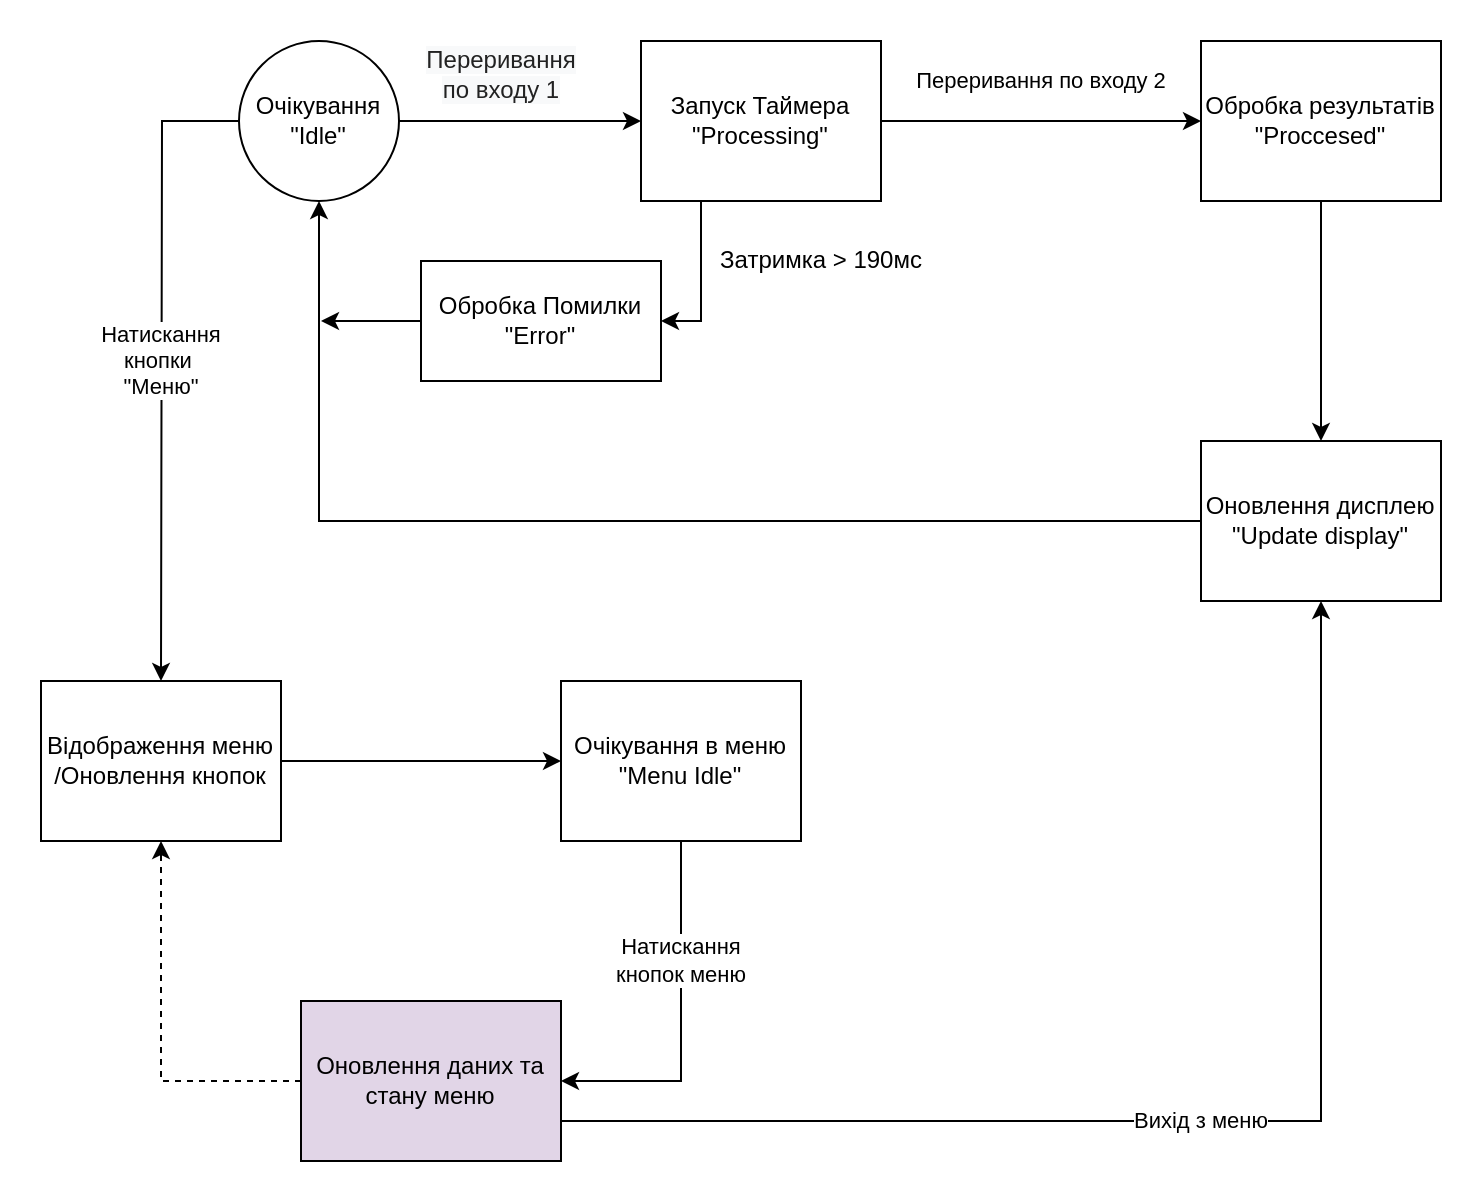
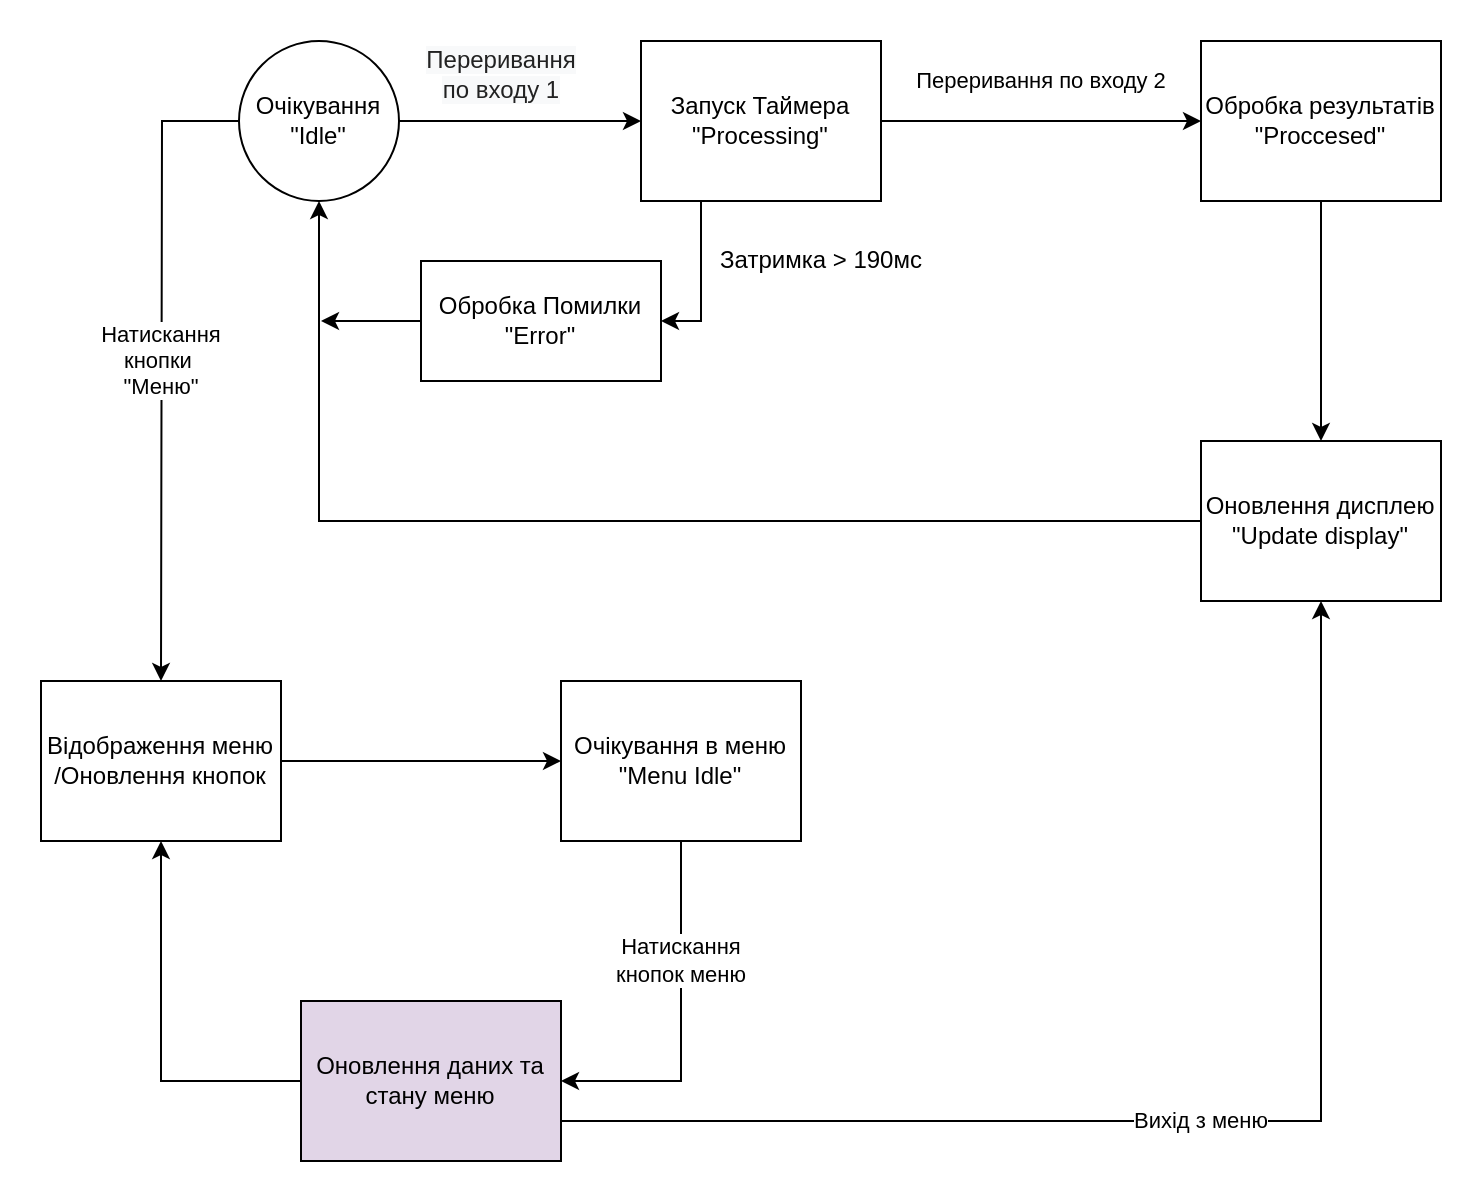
edge "Оновлення даних та стану меню" -> "Відображення меню /Оновлення кнопок": style dashed -> solid
